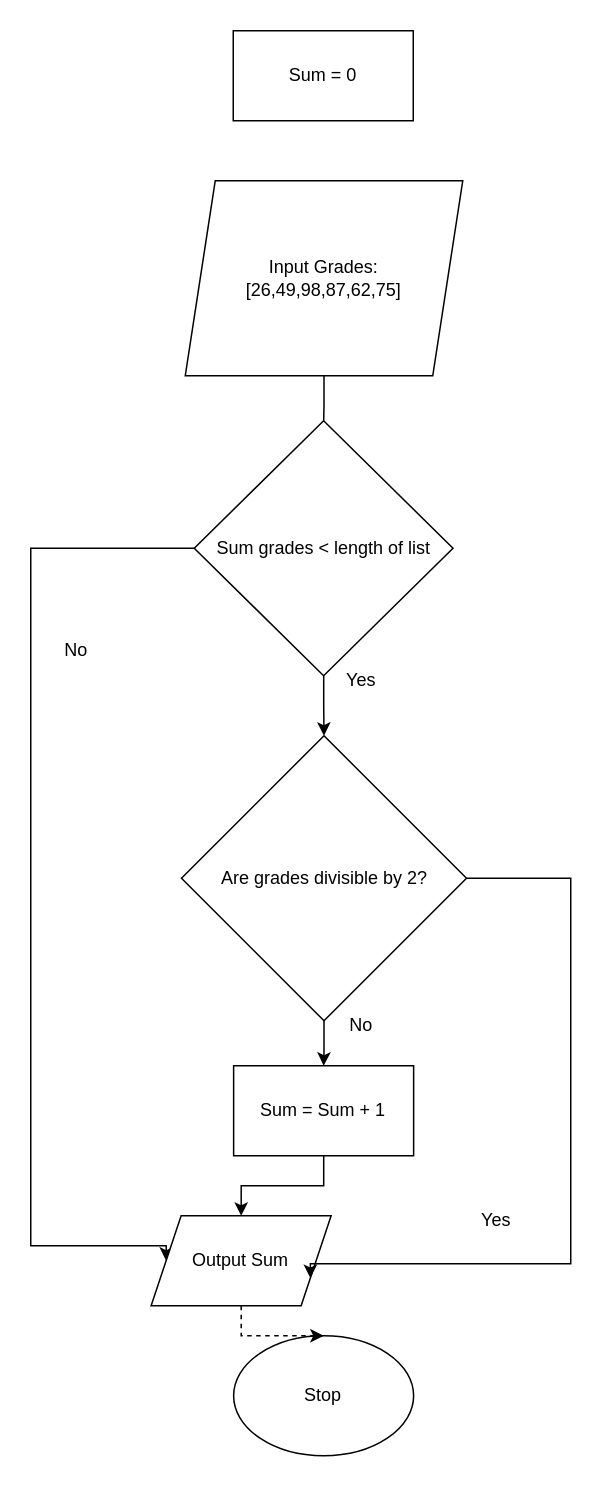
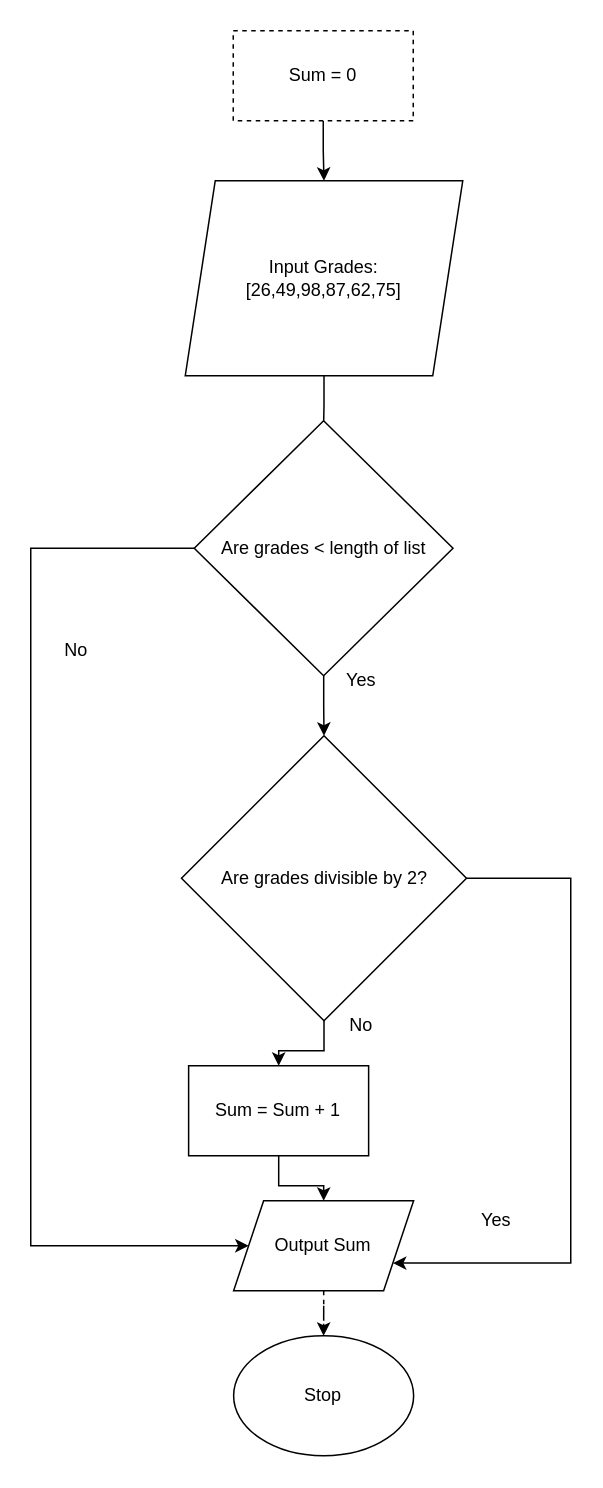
node "Sum = 0": style solid -> dashed
edge "Sum = 0" -> "Input Grades: [26,49,98,87,62,75]": added
node "Sum grades < length of list": label "Sum grades < length of list" -> "Are grades < length of list"
node "Sum = Sum + 1": moved (324, 1111) -> (279, 1111)
node "Output Sum": moved (241, 1261) -> (324, 1246)
